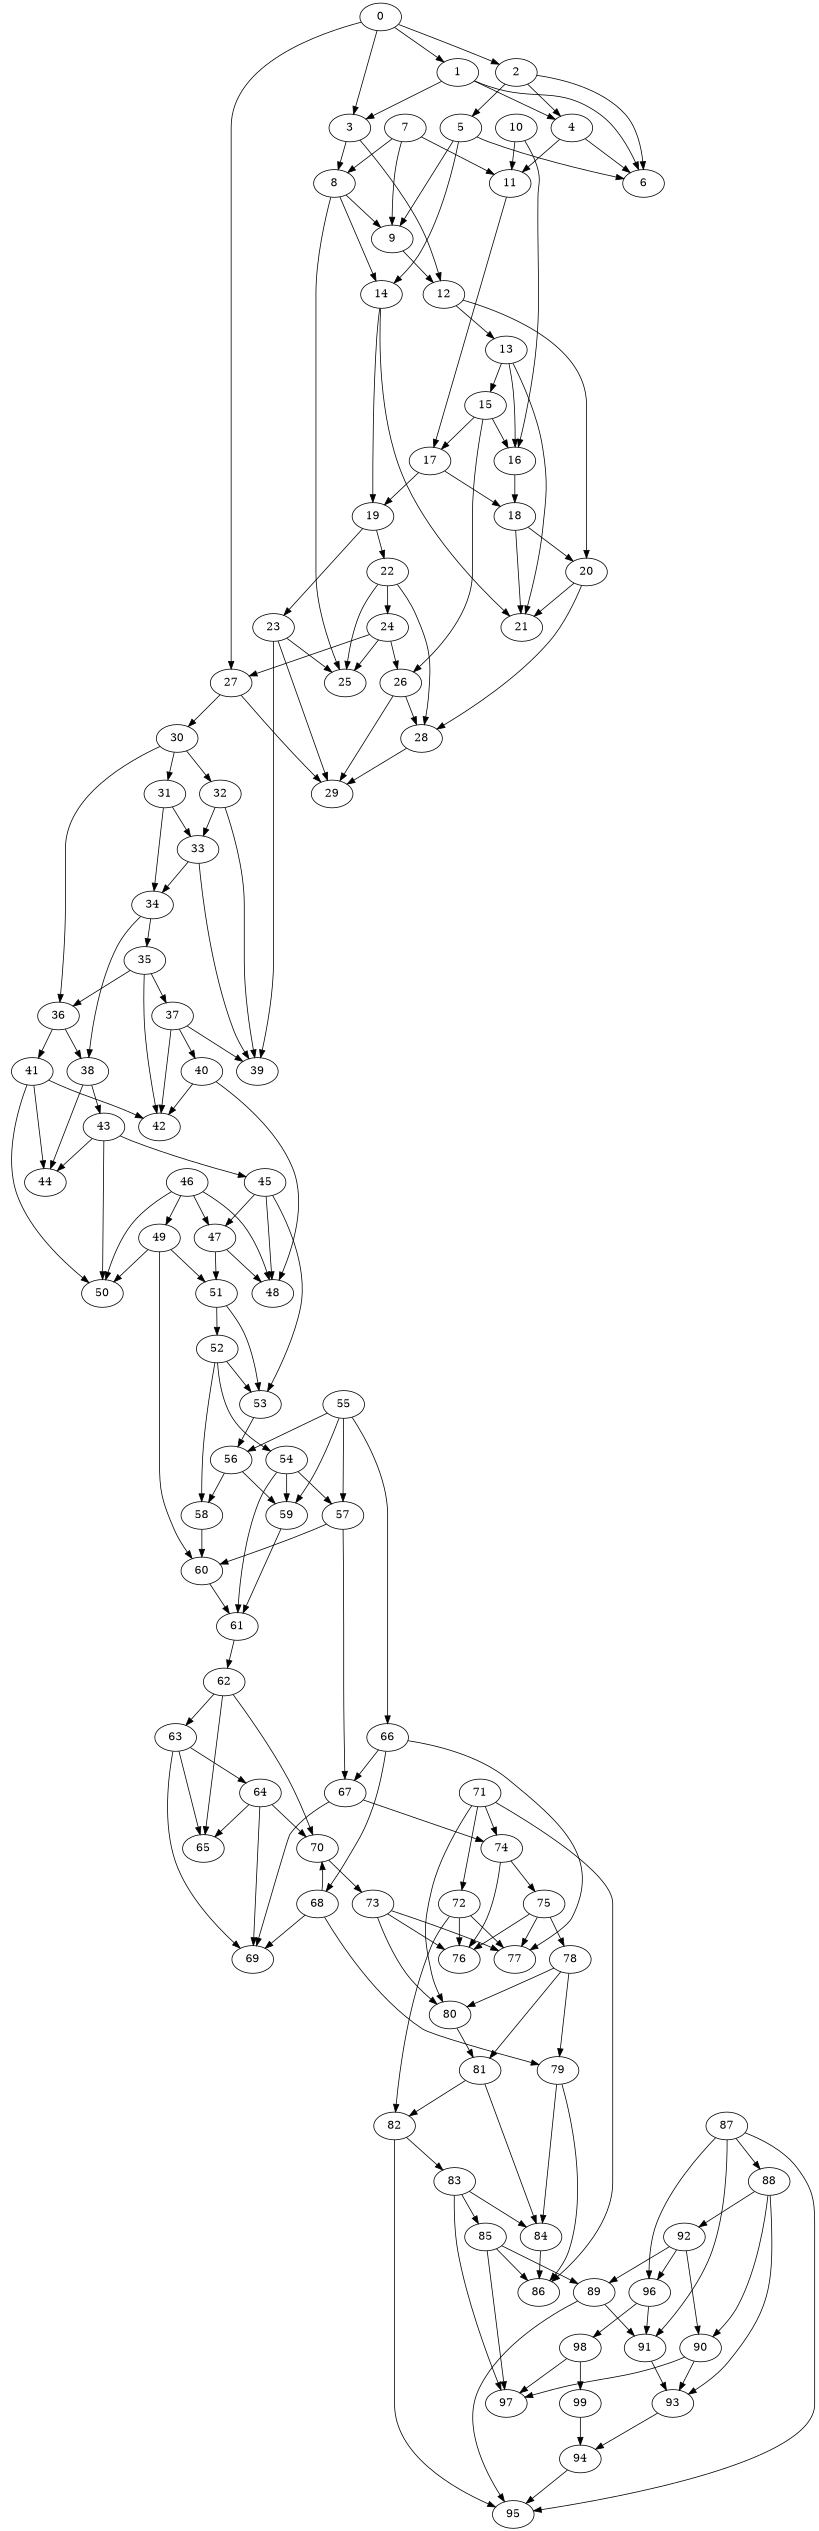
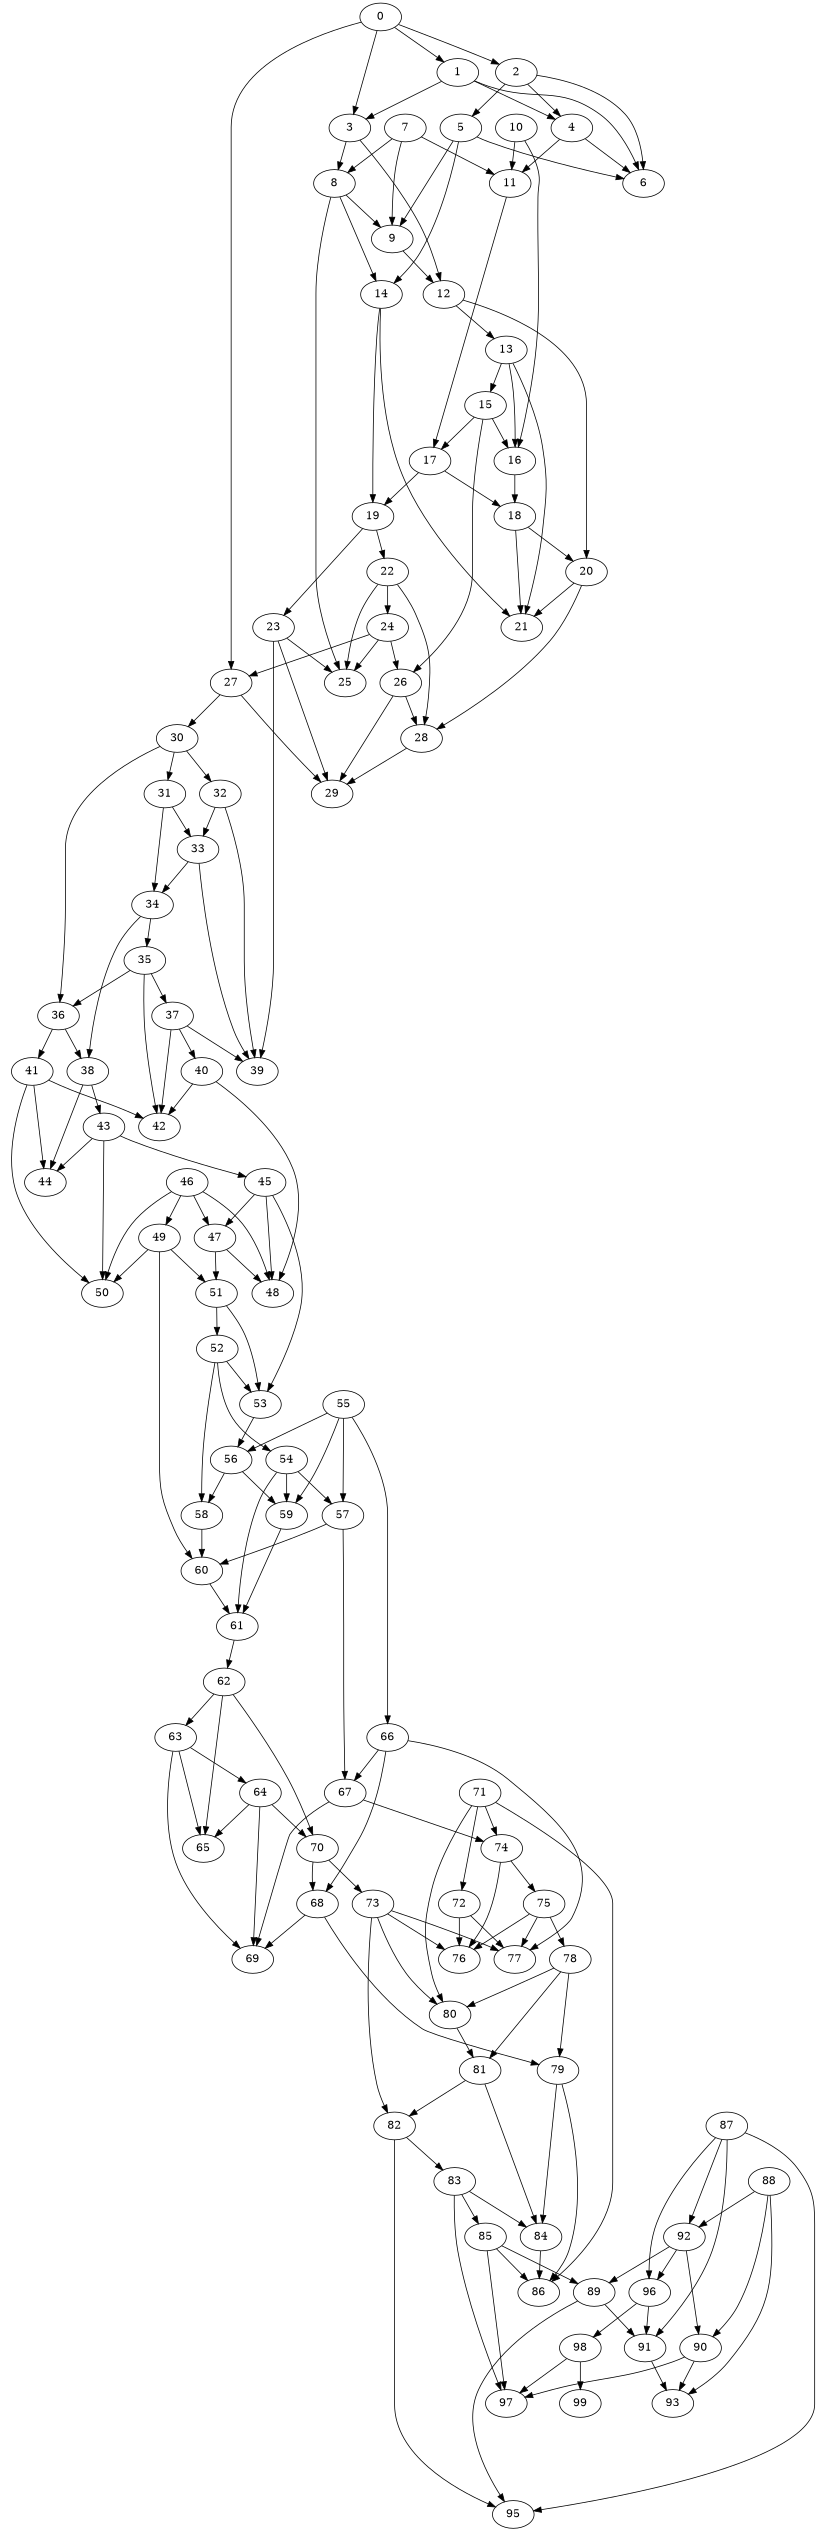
edge "68" -> "70": reversed
edge "72" -> "82": now "73" -> "82"
edge "87" -> "88": now "87" -> "92"
node "94": removed
